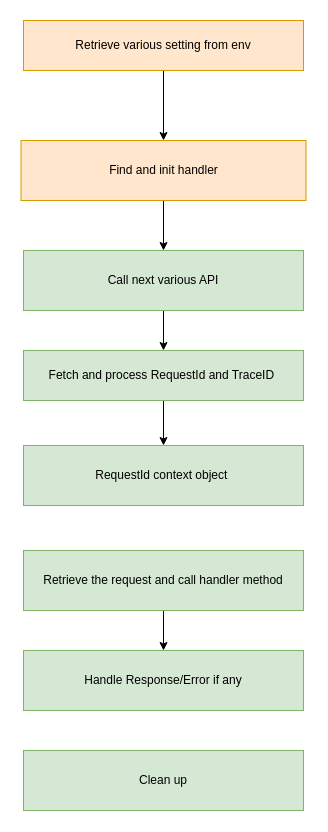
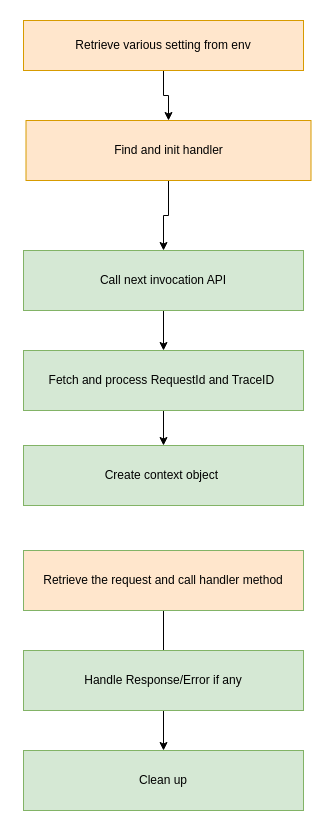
node "Find and init handler": moved (164, 171) -> (169, 151)
node "Call next various API": label "Call next various API" -> "Call next invocation API"
node "Fetch and process RequestId and TraceID": size 280x50 -> 280x60
node "RequestId context object": label "RequestId context object" -> "Create context object"
node "Retrieve the request and call handler method": fillcolor #d5e8d4 -> #ffe6cc
edge "Retrieve the request and call handler method" -> "Handle Response/Error if any": arrowhead classic -> none
edge "Handle Response/Error if any" -> "Clean up": added
